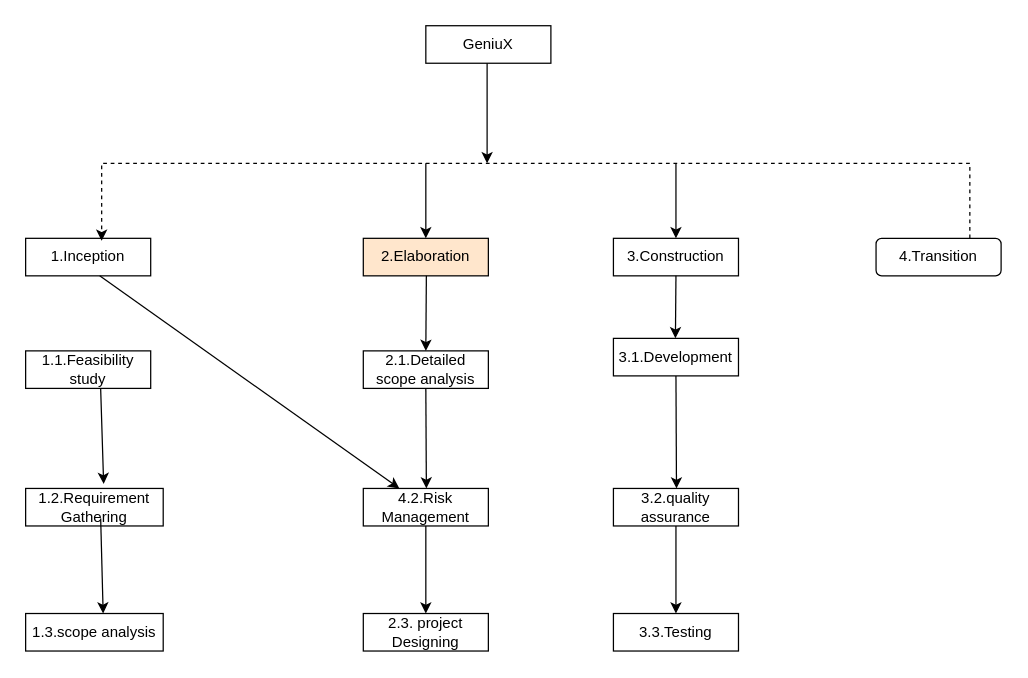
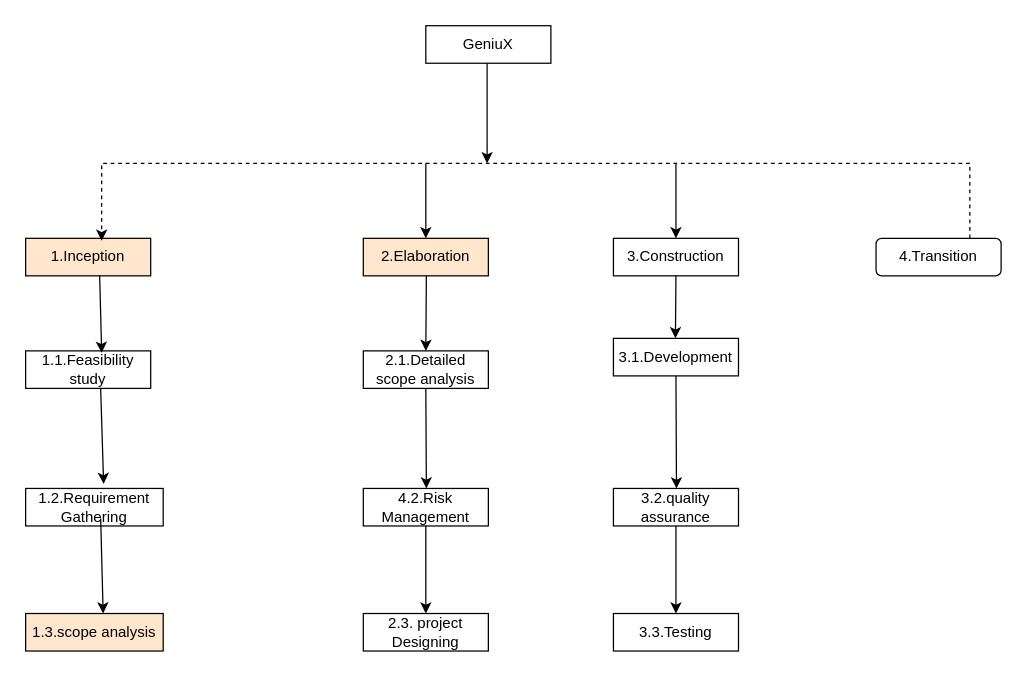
node "1.Inception": fillcolor #ffffff -> #ffe6cc
edge "1.Inception" -> "4.2.Risk Management": now "1.Inception" -> "1.1.Feasibility study"
node "1.3.scope analysis": fillcolor #ffffff -> #ffe6cc
